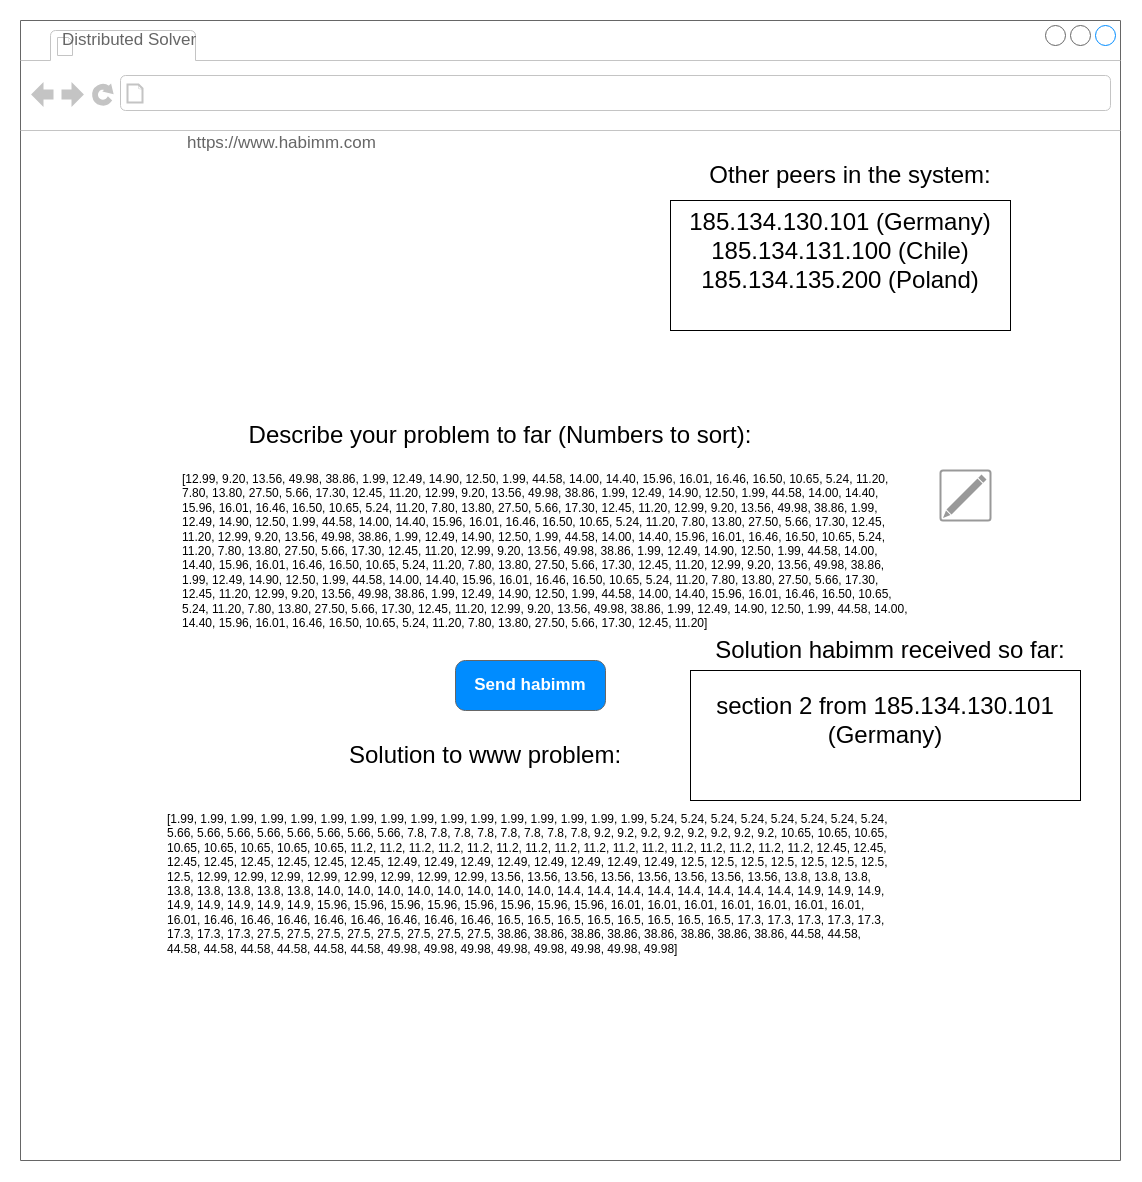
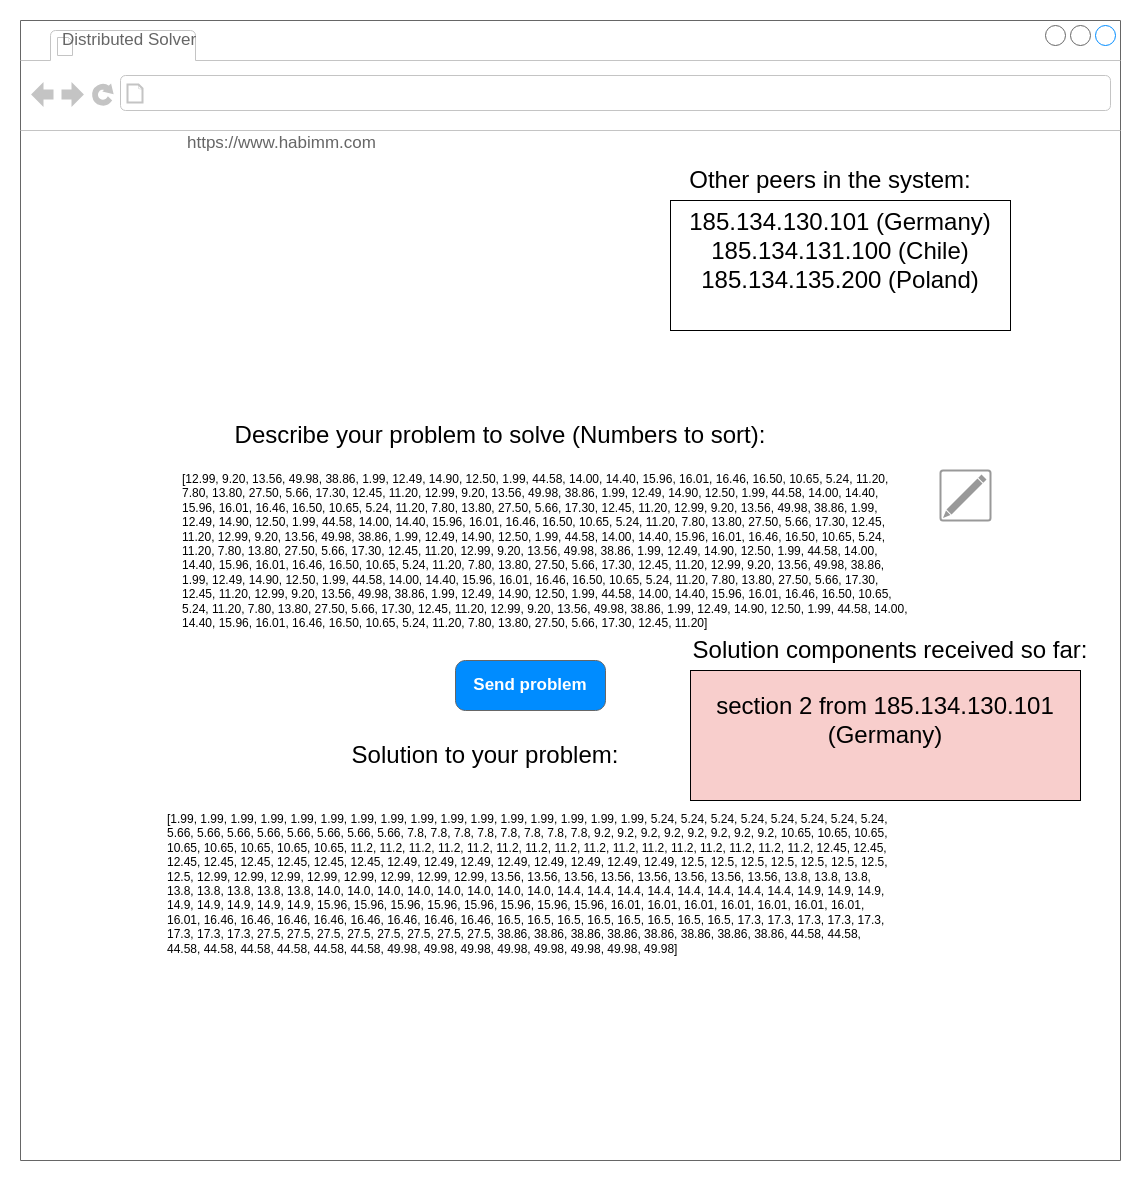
node "Other peers in the system:": moved (851, 176) -> (831, 181)
node "Describe your problem to far (Numbers to sort):": label "Describe your problem to far (Numbers to sort):" -> "Describe your problem to solve (Numbers to sort):"
node "Solution habimm received so far:": label "Solution habimm received so far:" -> "Solution components received so far:"
node "Send habimm": label "Send habimm" -> "Send problem"
node "section 2 from 185.134.130.101 (Germany)": fillcolor #ffffff -> #f8cecc
node "Solution to www problem:": label "Solution to www problem:" -> "Solution to your problem:"
